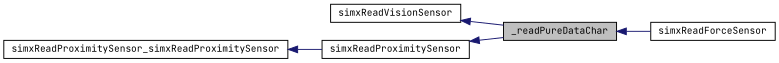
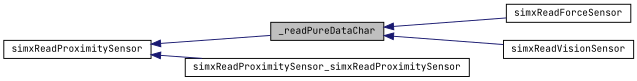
edge "_readPureDataChar" -> "simxReadVisionSensor": reversed
edge "simxReadProximitySensor" -> "simxReadProximitySensor_simxReadProximitySensor": reversed
